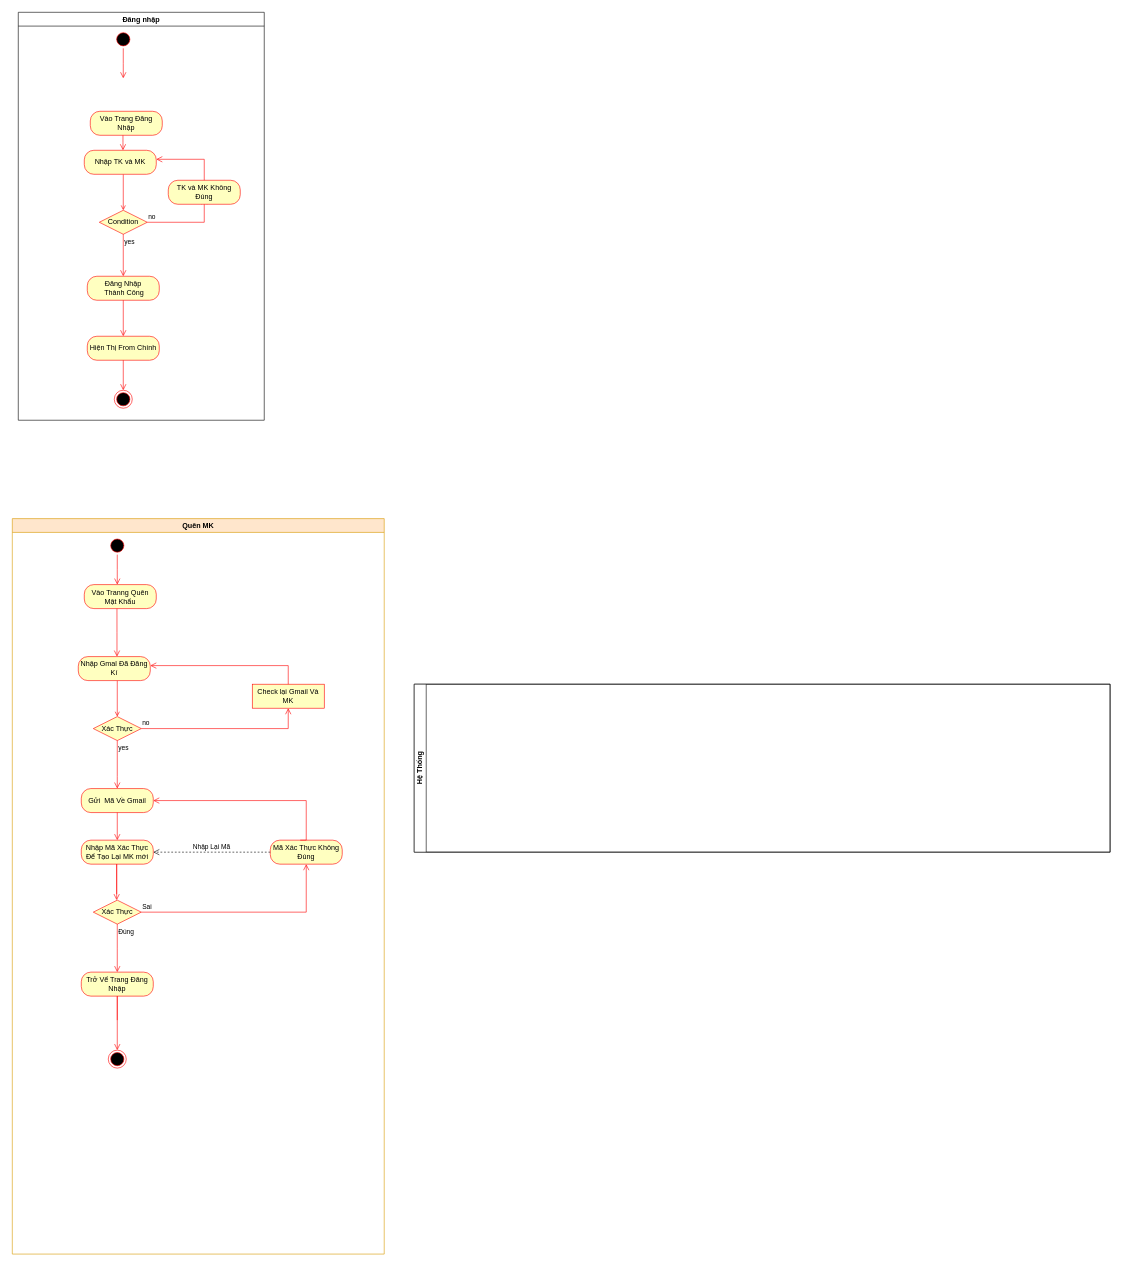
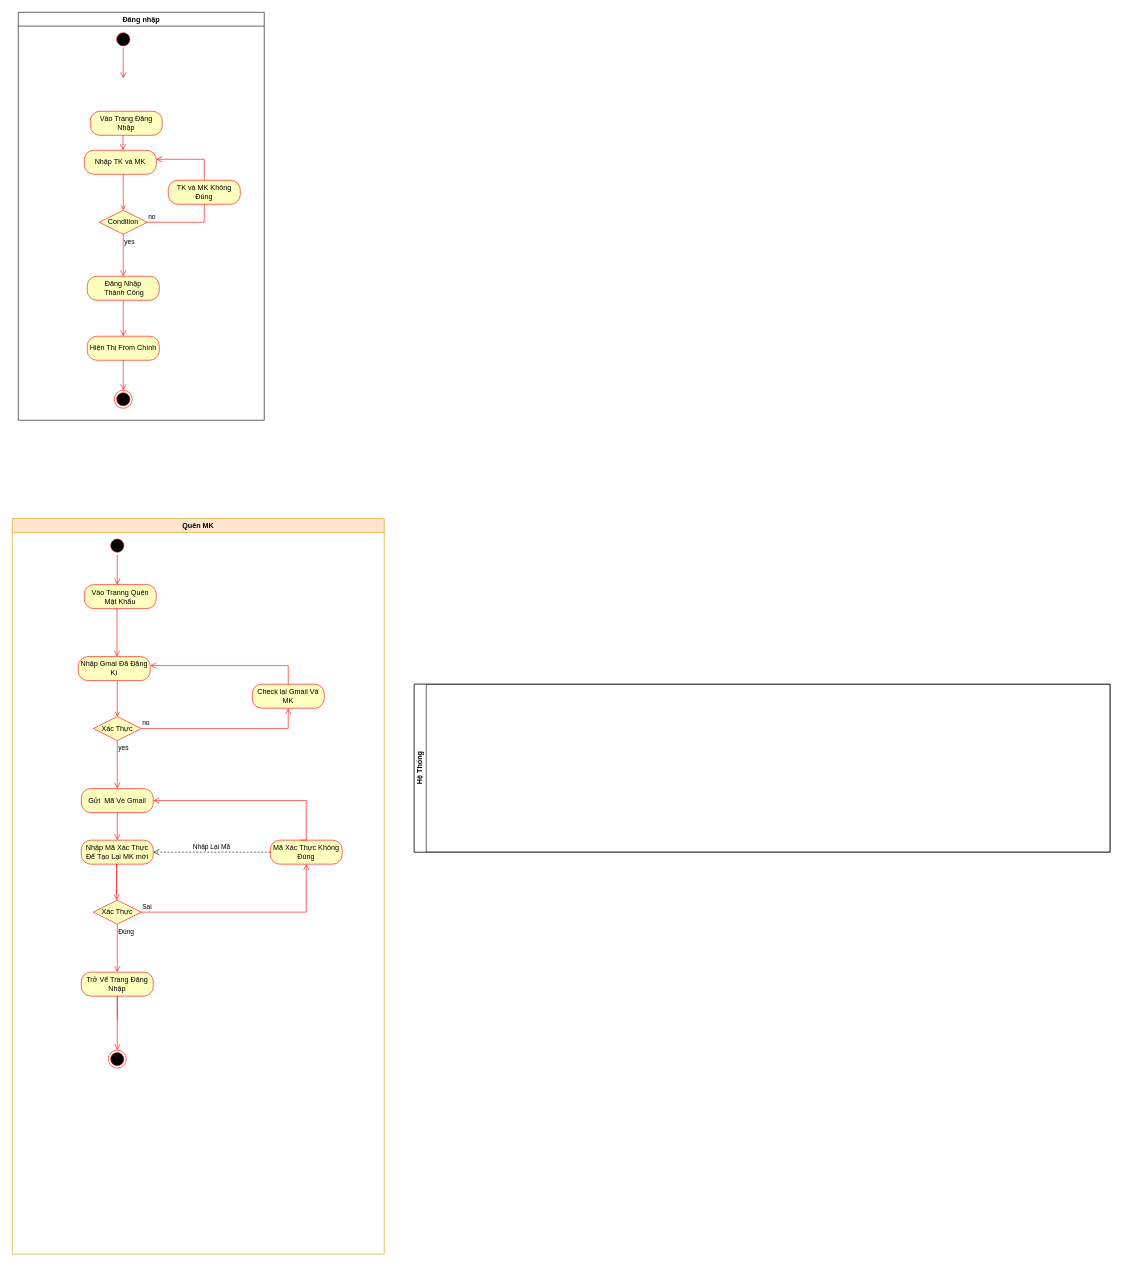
node "Check lại Gmail Và MK": shape rectangle -> rounded rectangle
